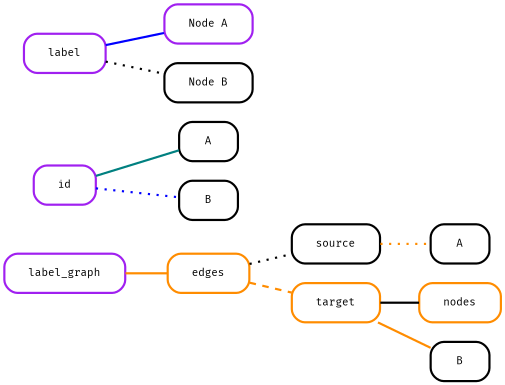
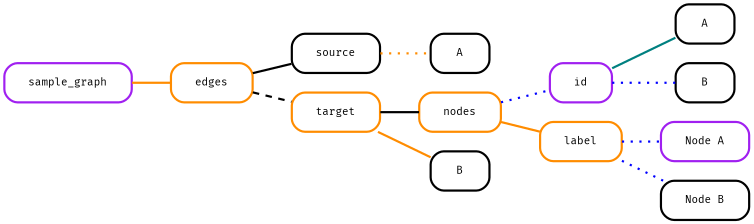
edge "Node A" -- "label": style solid -> dotted
node "label": color purple -> darkorange
edge "label" -- "Node B": color black -> blue
edge "id" -- "nodes": added
edge "nodes" -- "label": added
edge "source" -- "edges": style dotted -> solid
node "label_graph": label "label_graph" -> "sample_graph"
edge "edges" -- "target": color darkorange -> black
